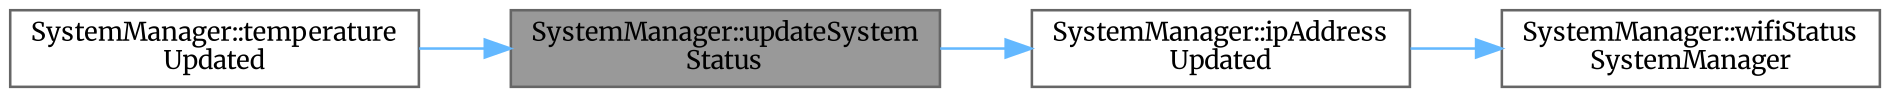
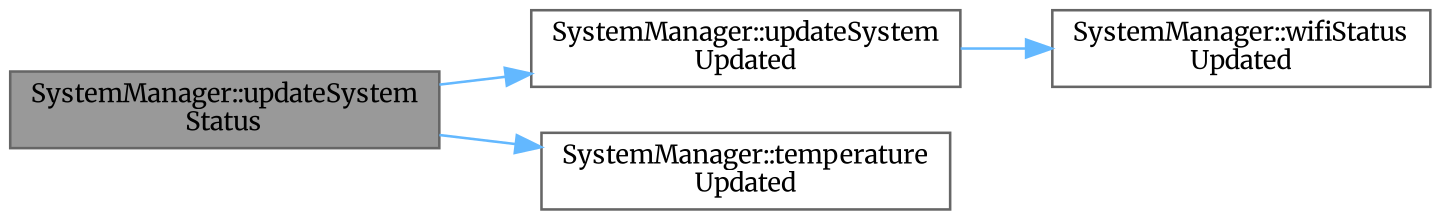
edge "SystemManager::temperature Updated" -> "SystemManager::updateSystem Status": reversed
node "SystemManager::ipAddress Updated": label "SystemManager::ipAddress Updated" -> "SystemManager::updateSystem Updated"
node "SystemManager::wifiStatus SystemManager": label "SystemManager::wifiStatus SystemManager" -> "SystemManager::wifiStatus Updated"
